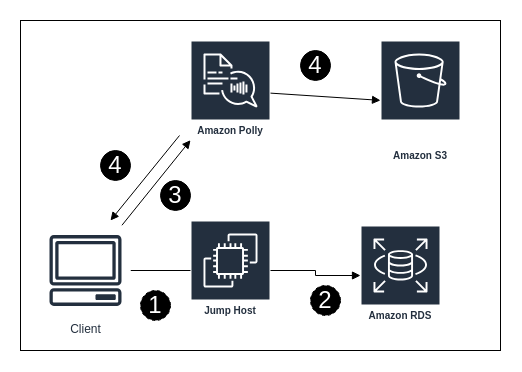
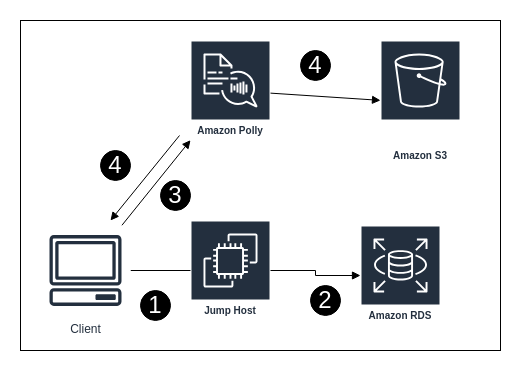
node "2": style dashed -> solid
node "1": style dashed -> solid
